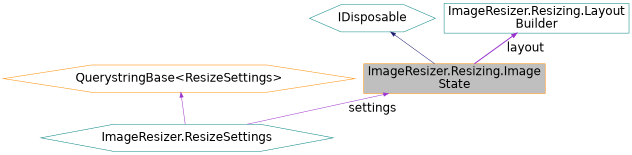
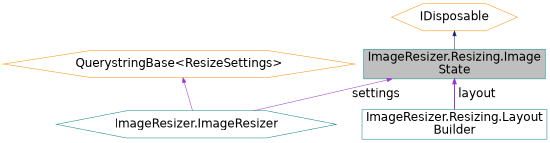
node "IDisposable": color teal -> darkorange
edge "ImageResizer.Resizing.Image State" -> "ImageResizer.Resizing.Layout Builder": reversed
node "ImageResizer.Resizing.Image State": color darkorange -> teal
node "ImageResizer.ResizeSettings": label "ImageResizer.ResizeSettings" -> "ImageResizer.ImageResizer"
